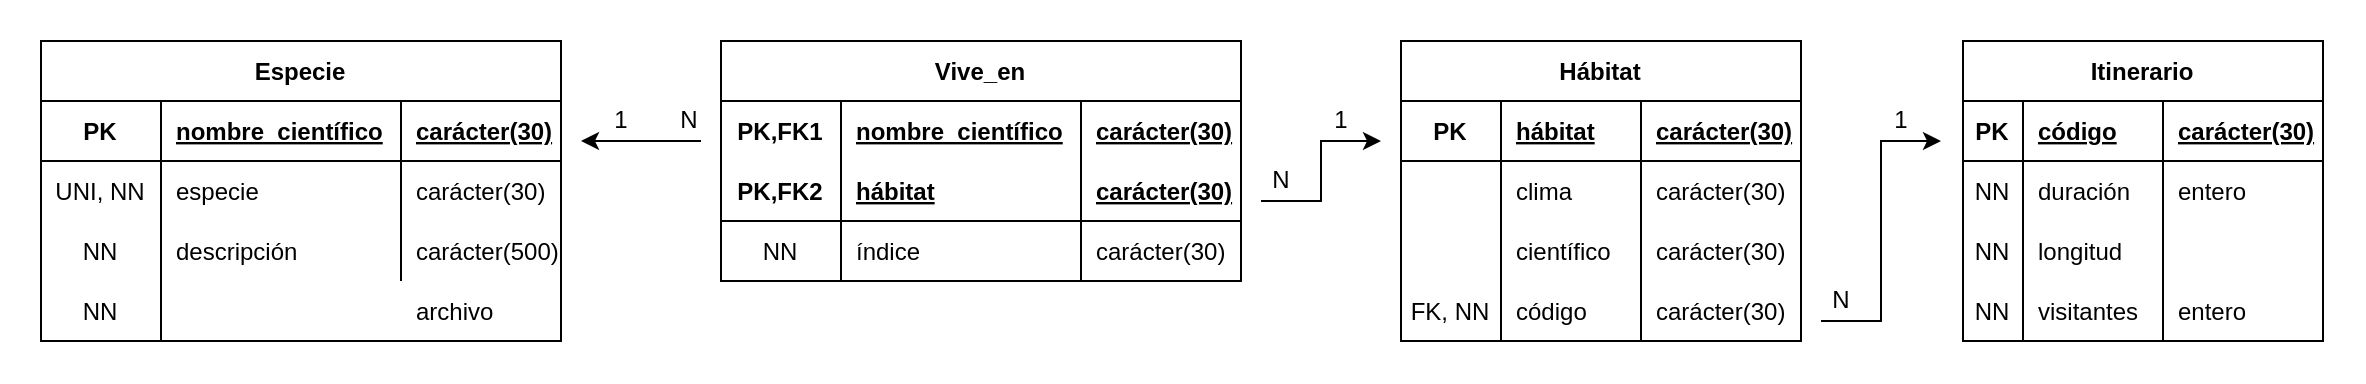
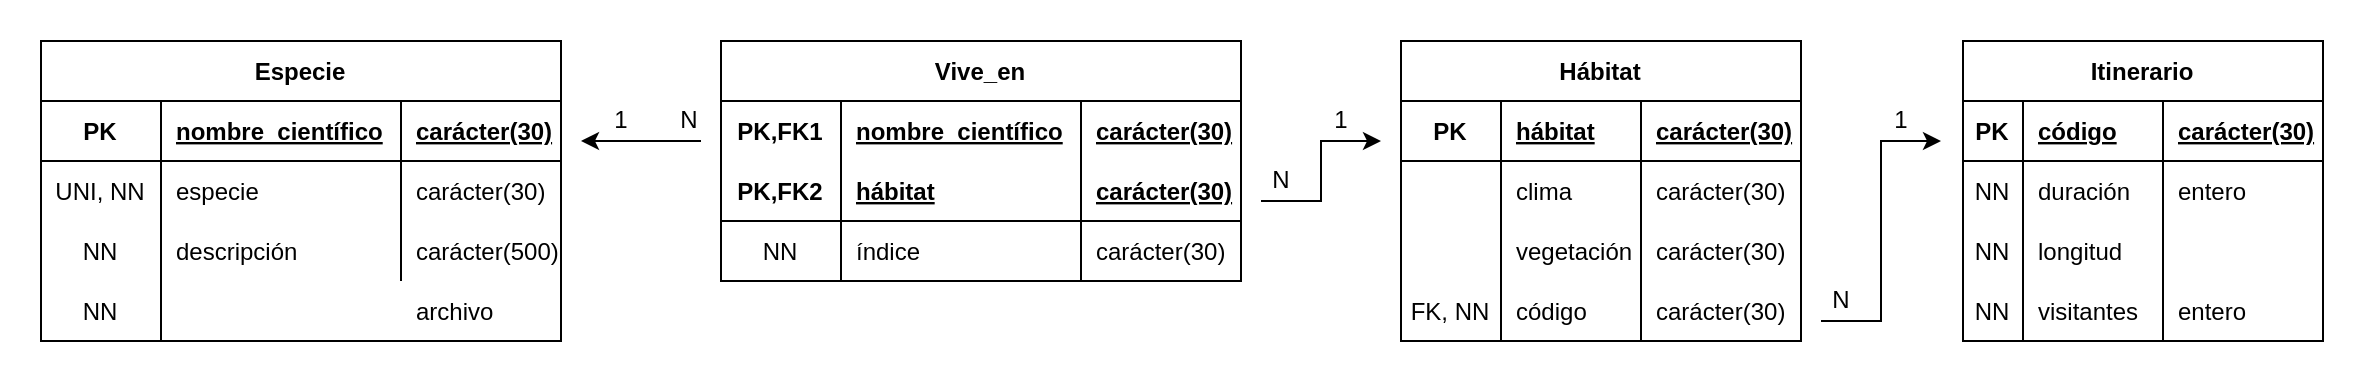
node "científico": label "científico" -> "vegetación"
